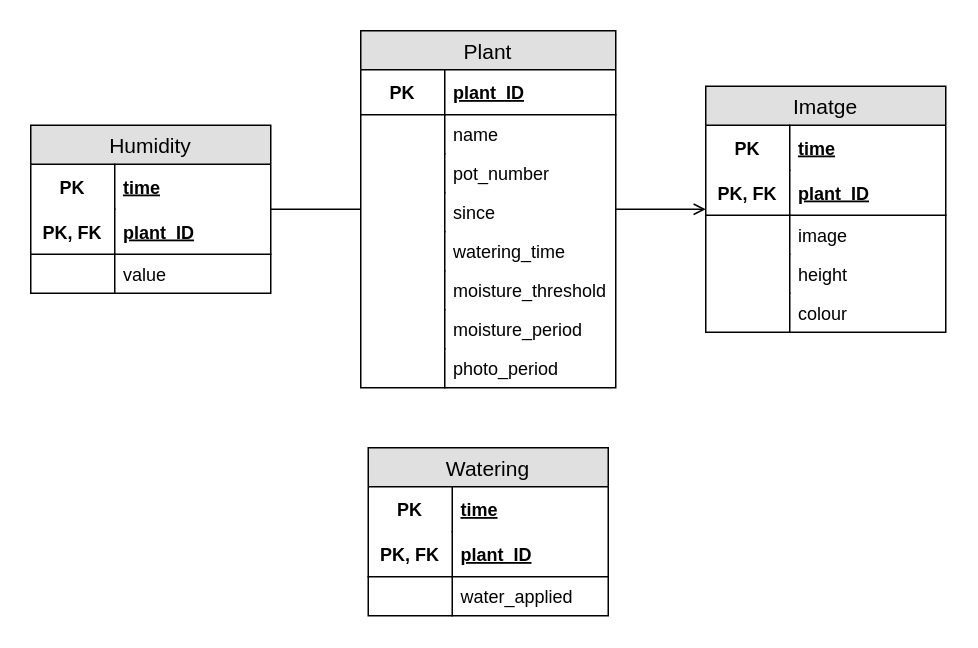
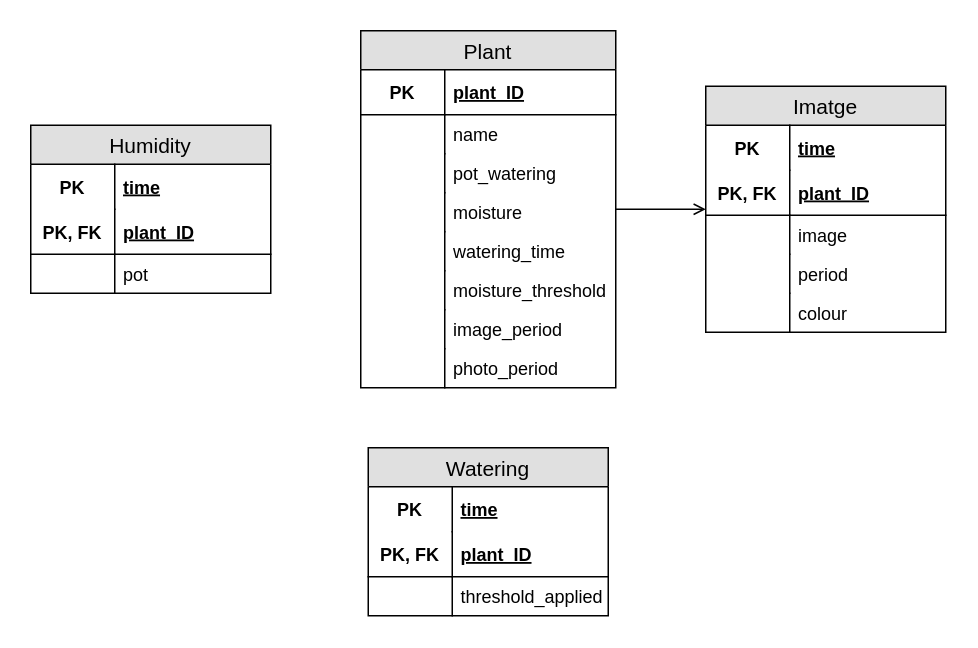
node "pot_number": label "pot_number" -> "pot_watering"
edge "Humidity" -- "Plant": removed
node "since": label "since" -> "moisture"
node "value": label "value" -> "pot"
node "height": label "height" -> "period"
node "moisture_period": label "moisture_period" -> "image_period"
node "water_applied": label "water_applied" -> "threshold_applied"
